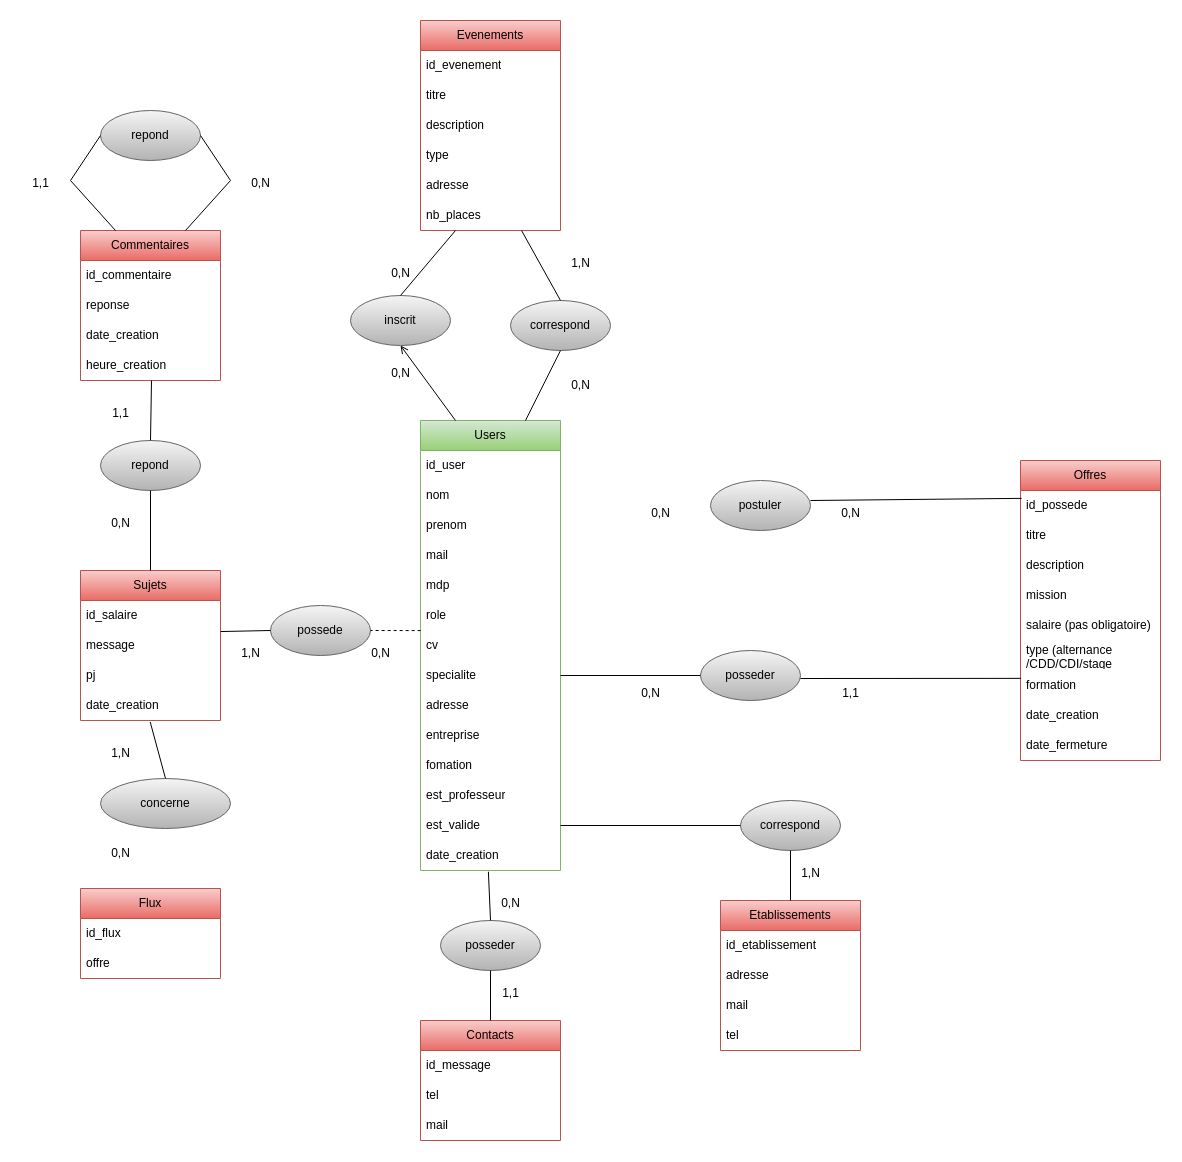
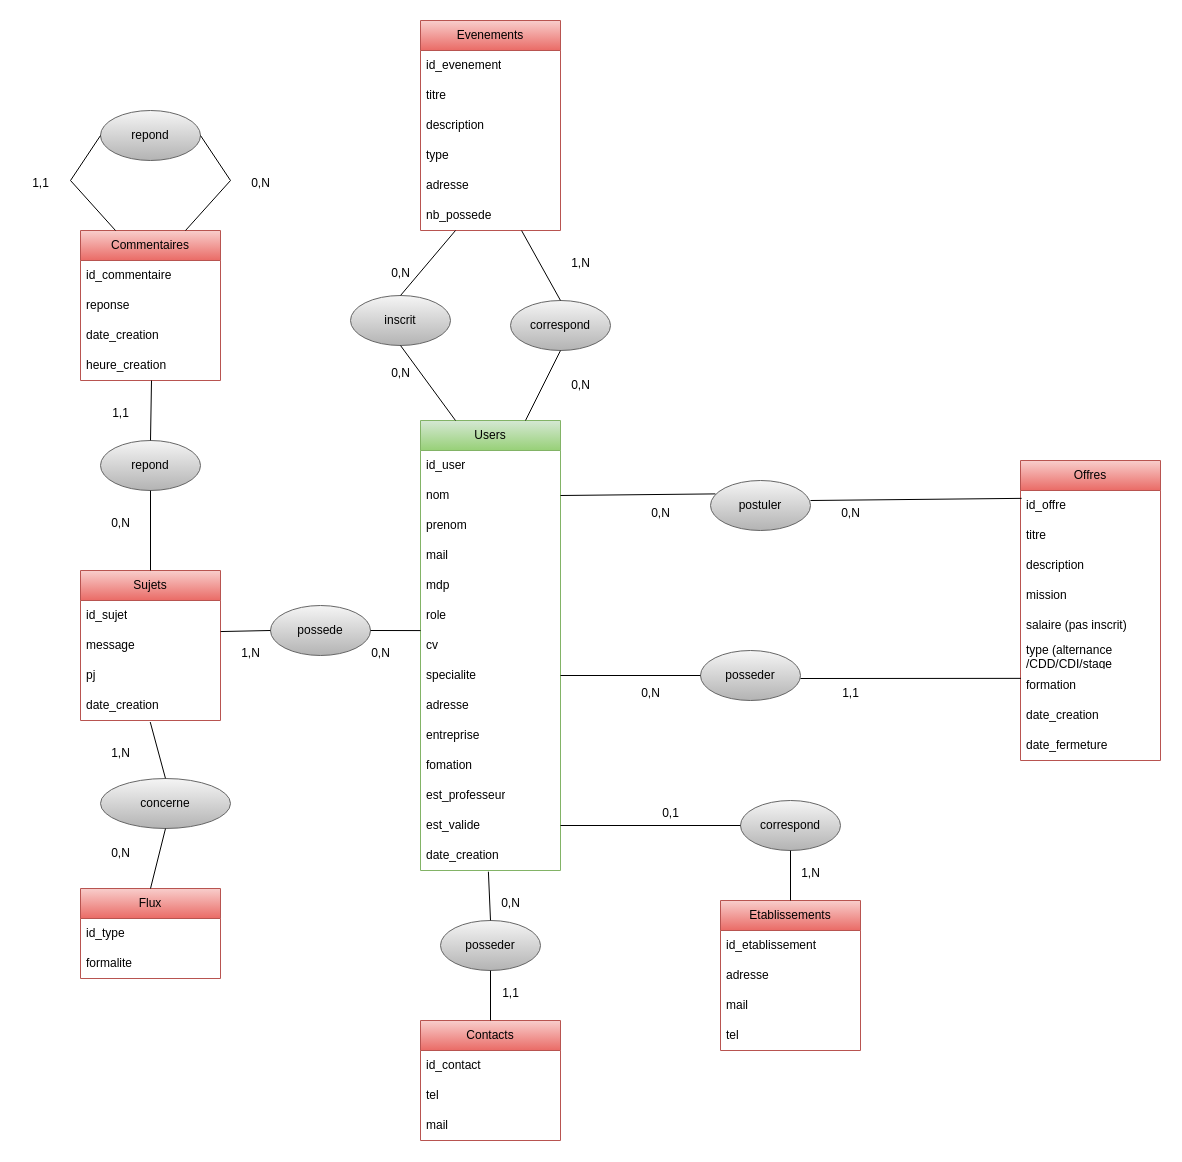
node "nb_places": label "nb_places" -> "nb_possede"
edge "Users" -> "inscrit": arrowhead open -> none
edge "nom" -- "postuler": added
node "id_possede": label "id_possede" -> "id_offre"
node "id_salaire": label "id_salaire" -> "id_sujet"
node "salaire (pas obligatoire)": label "salaire (pas obligatoire)" -> "salaire (pas inscrit)"
edge "possede" -- "cv": style dashed -> solid
node "0,1": added
edge "concerne" -- "Flux": added
node "id_flux": label "id_flux" -> "id_type"
node "offre": label "offre" -> "formalite"
node "id_message": label "id_message" -> "id_contact"
